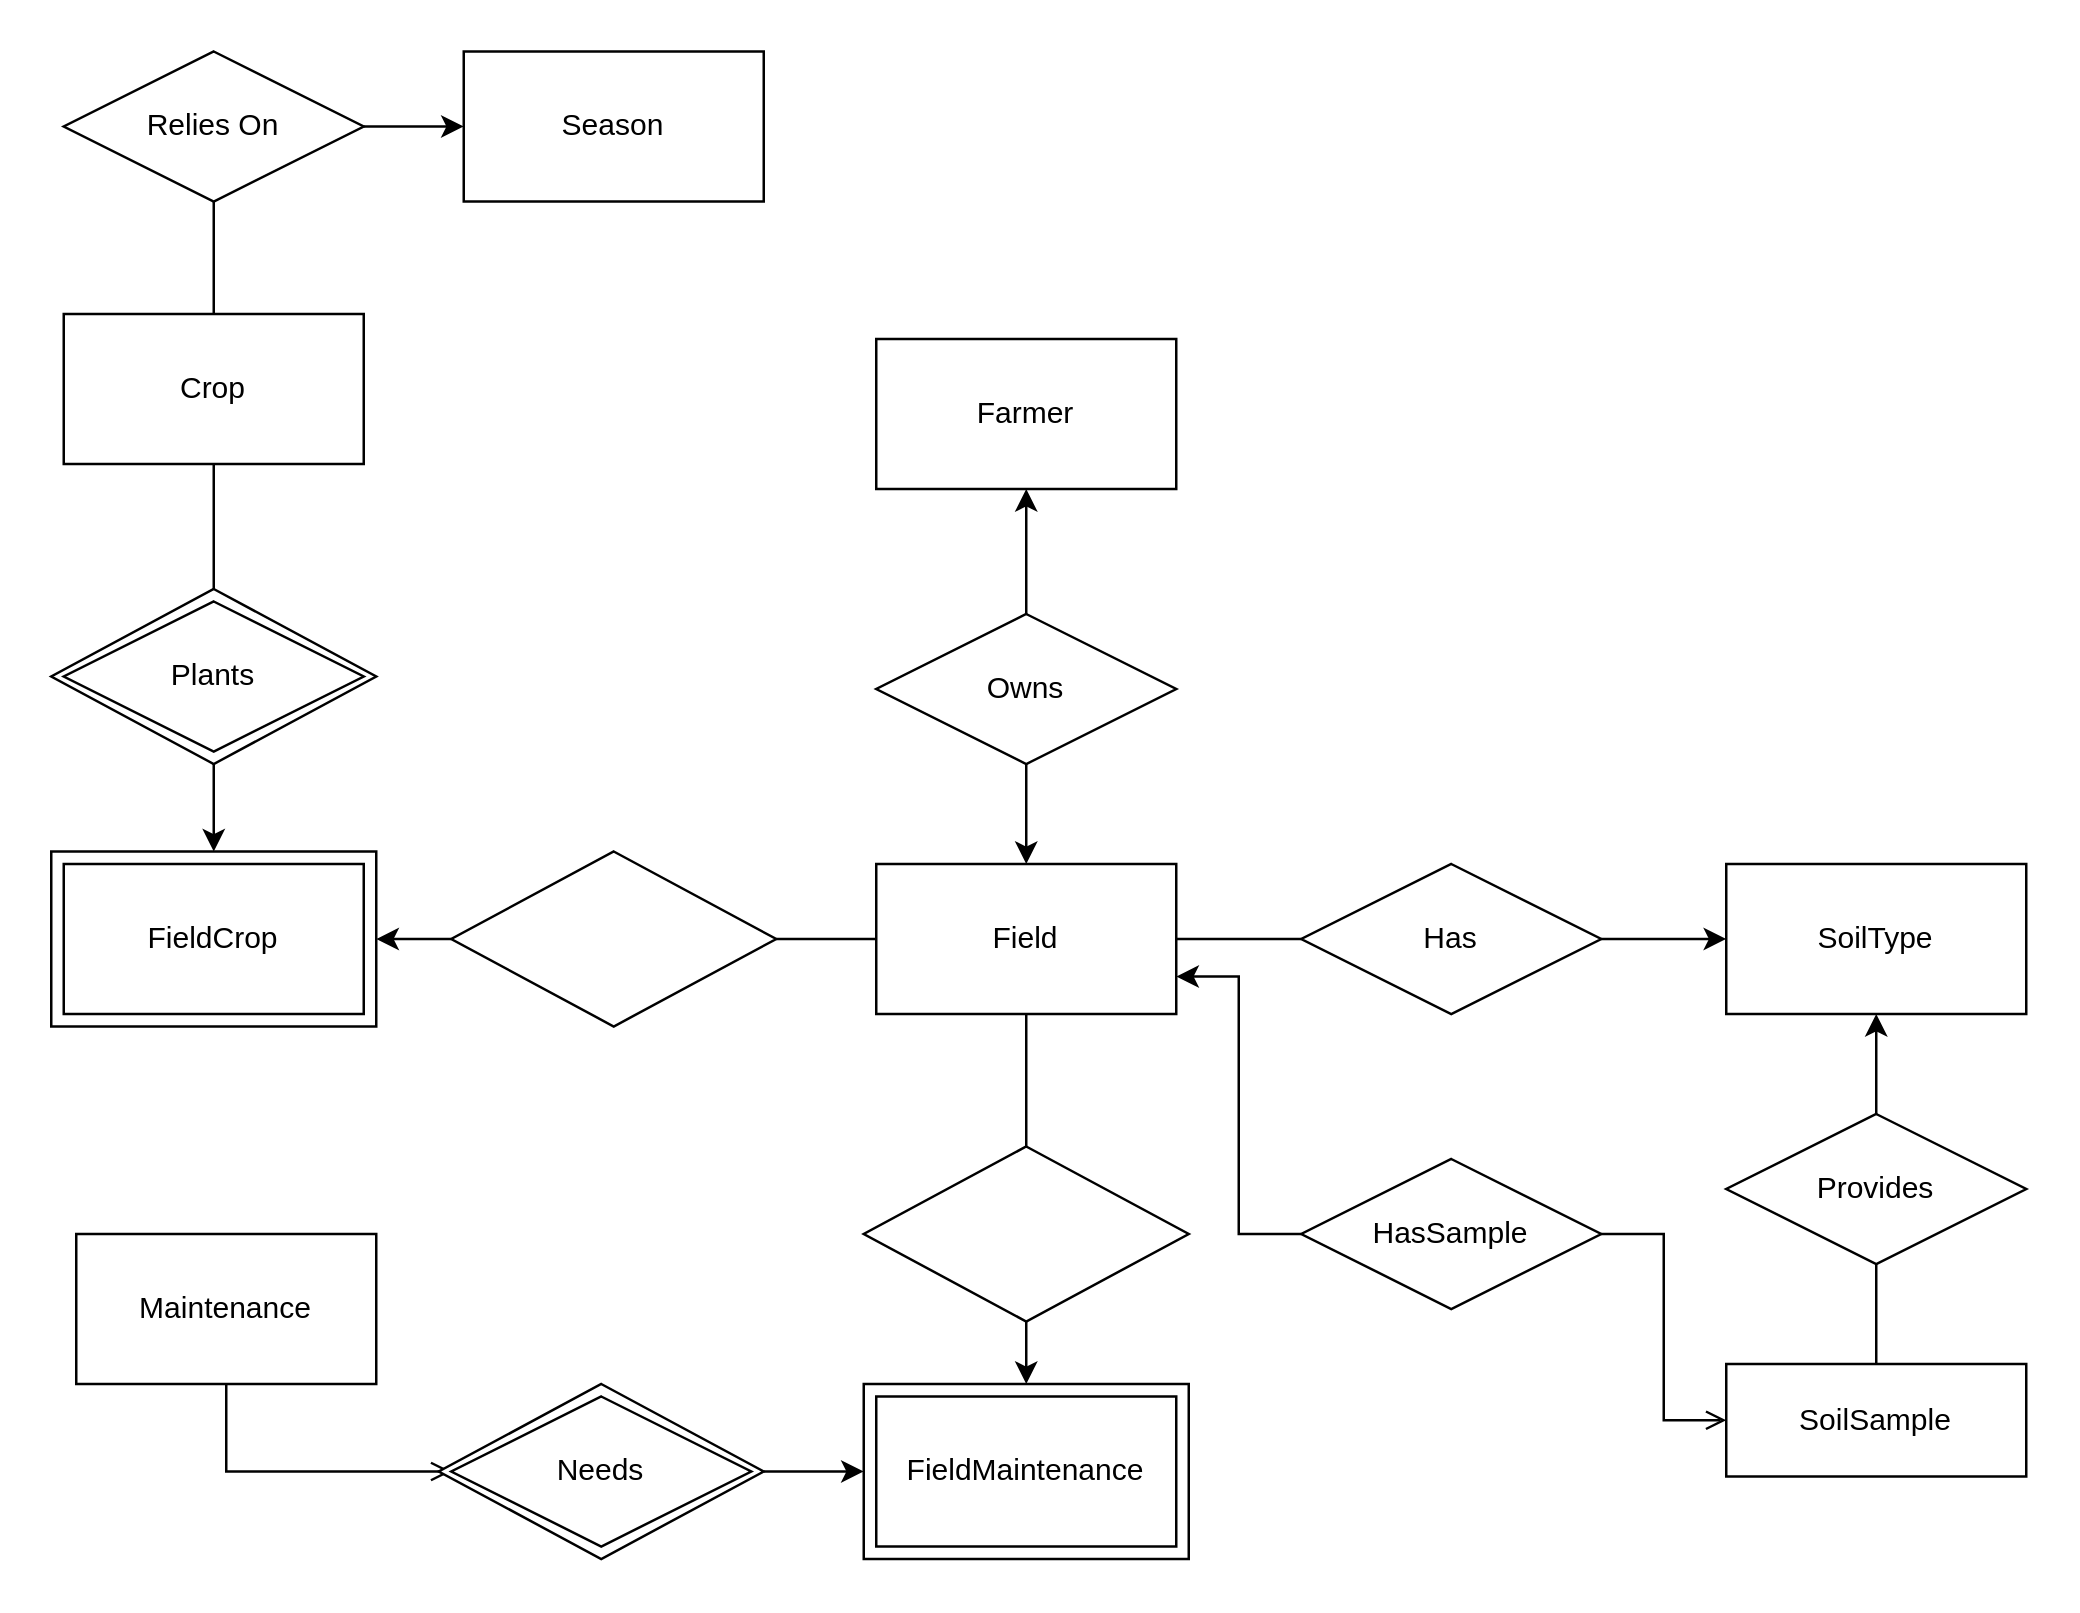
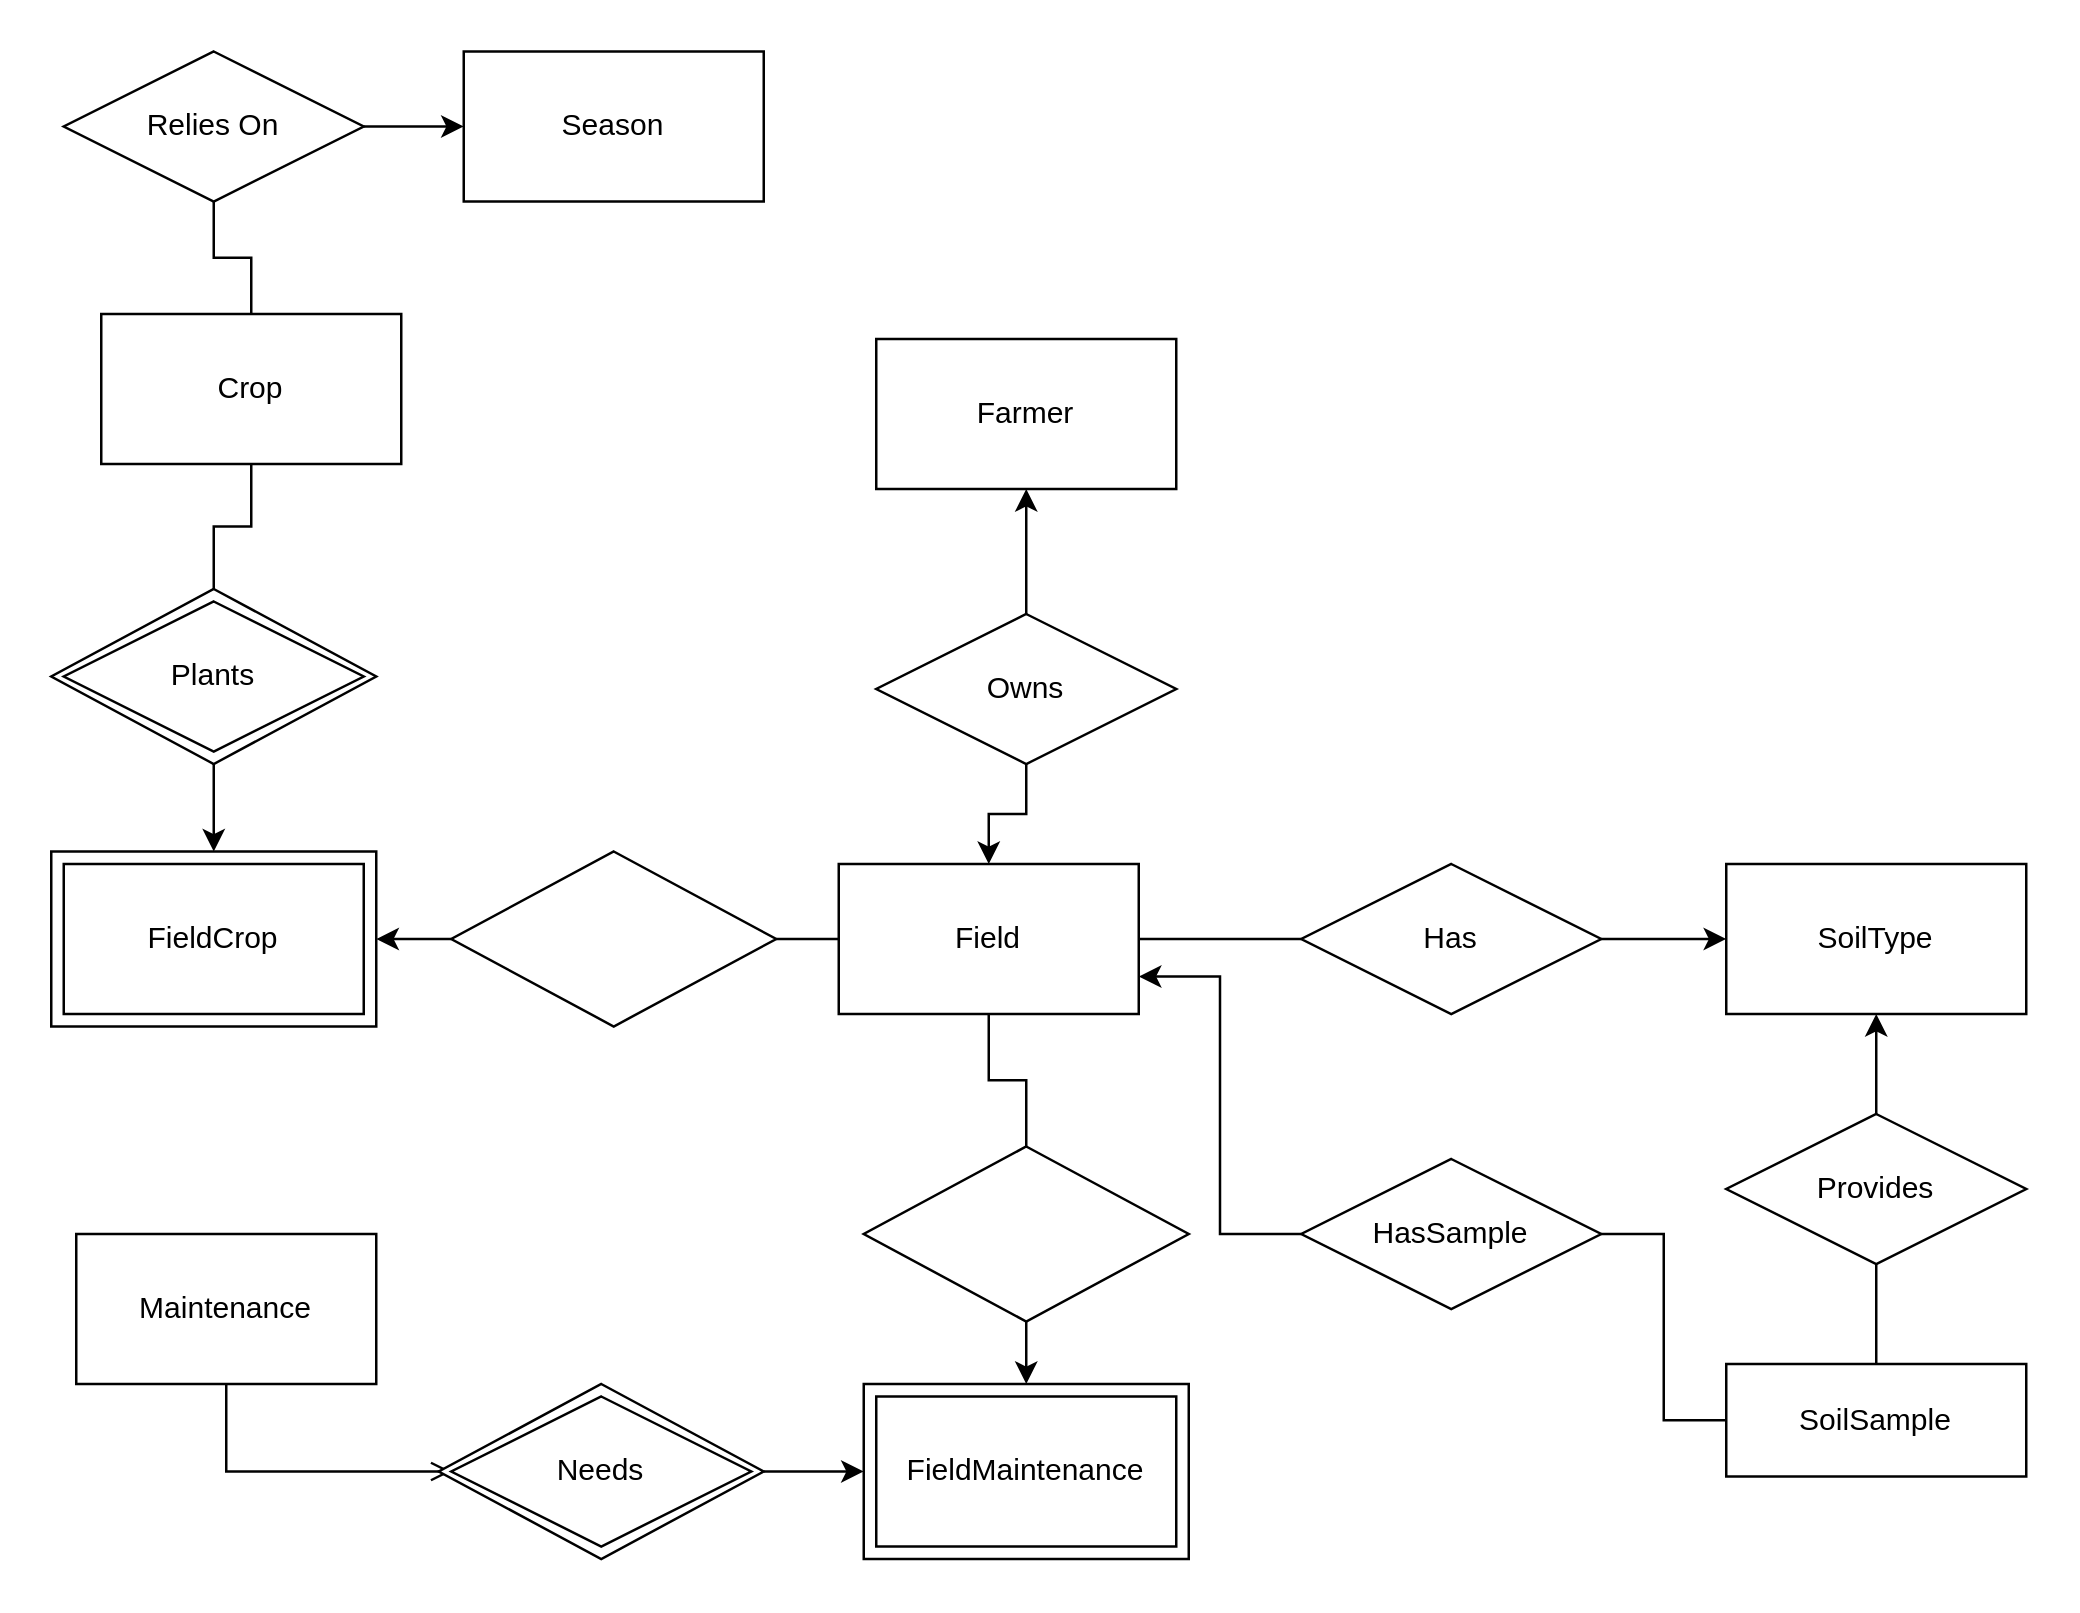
node "Crop": moved (214, 389) -> (251, 389)
node "Field": moved (1026, 939) -> (989, 939)
edge "HasSample" -> "SoilSample": arrowhead open -> none
